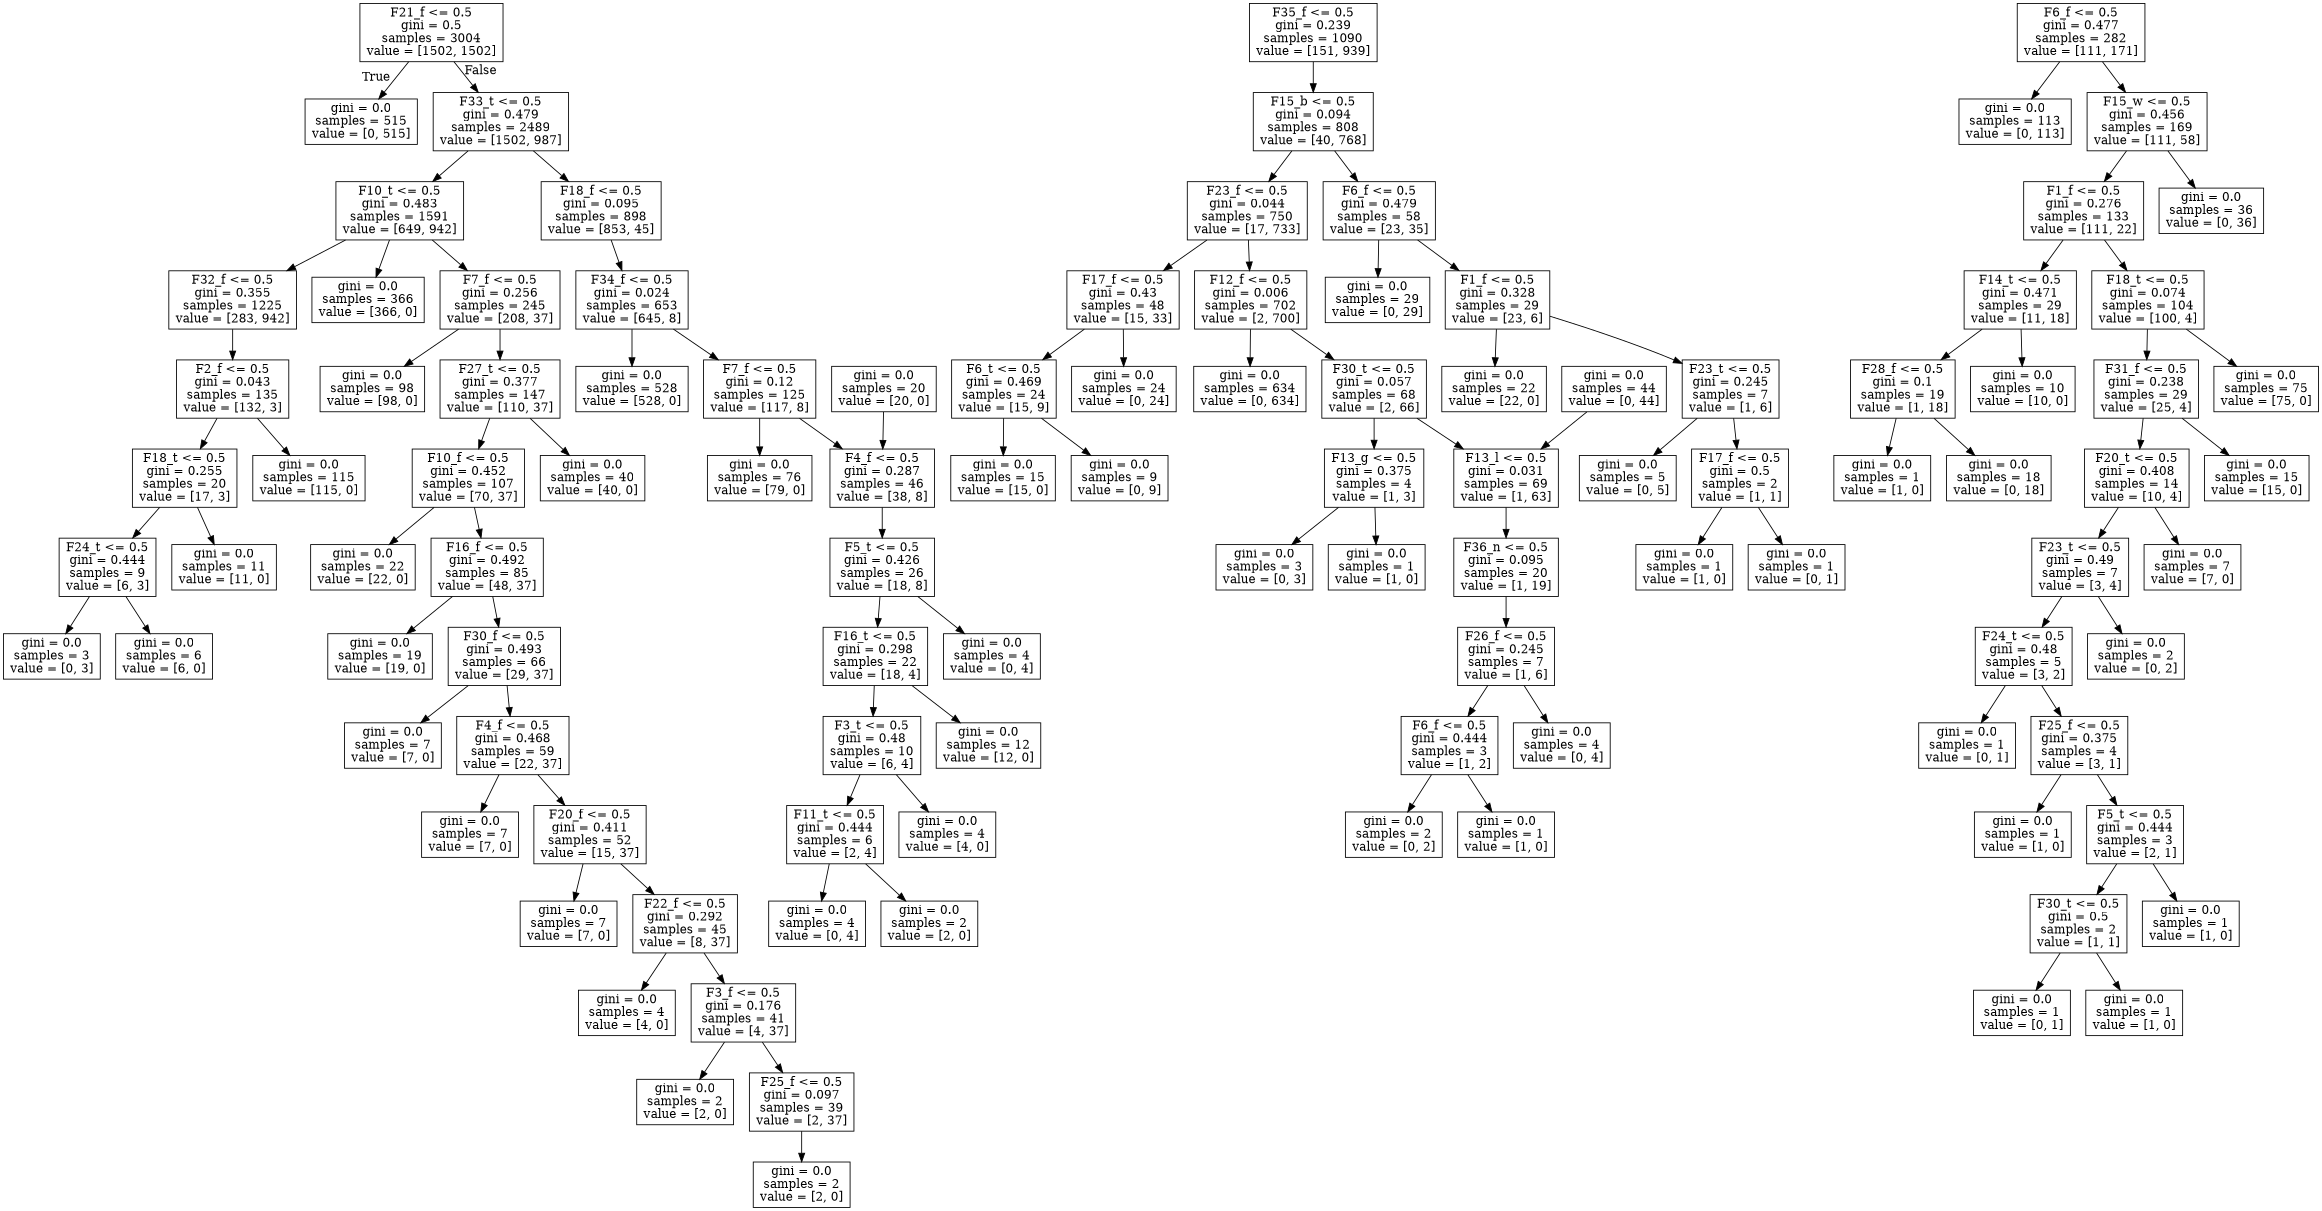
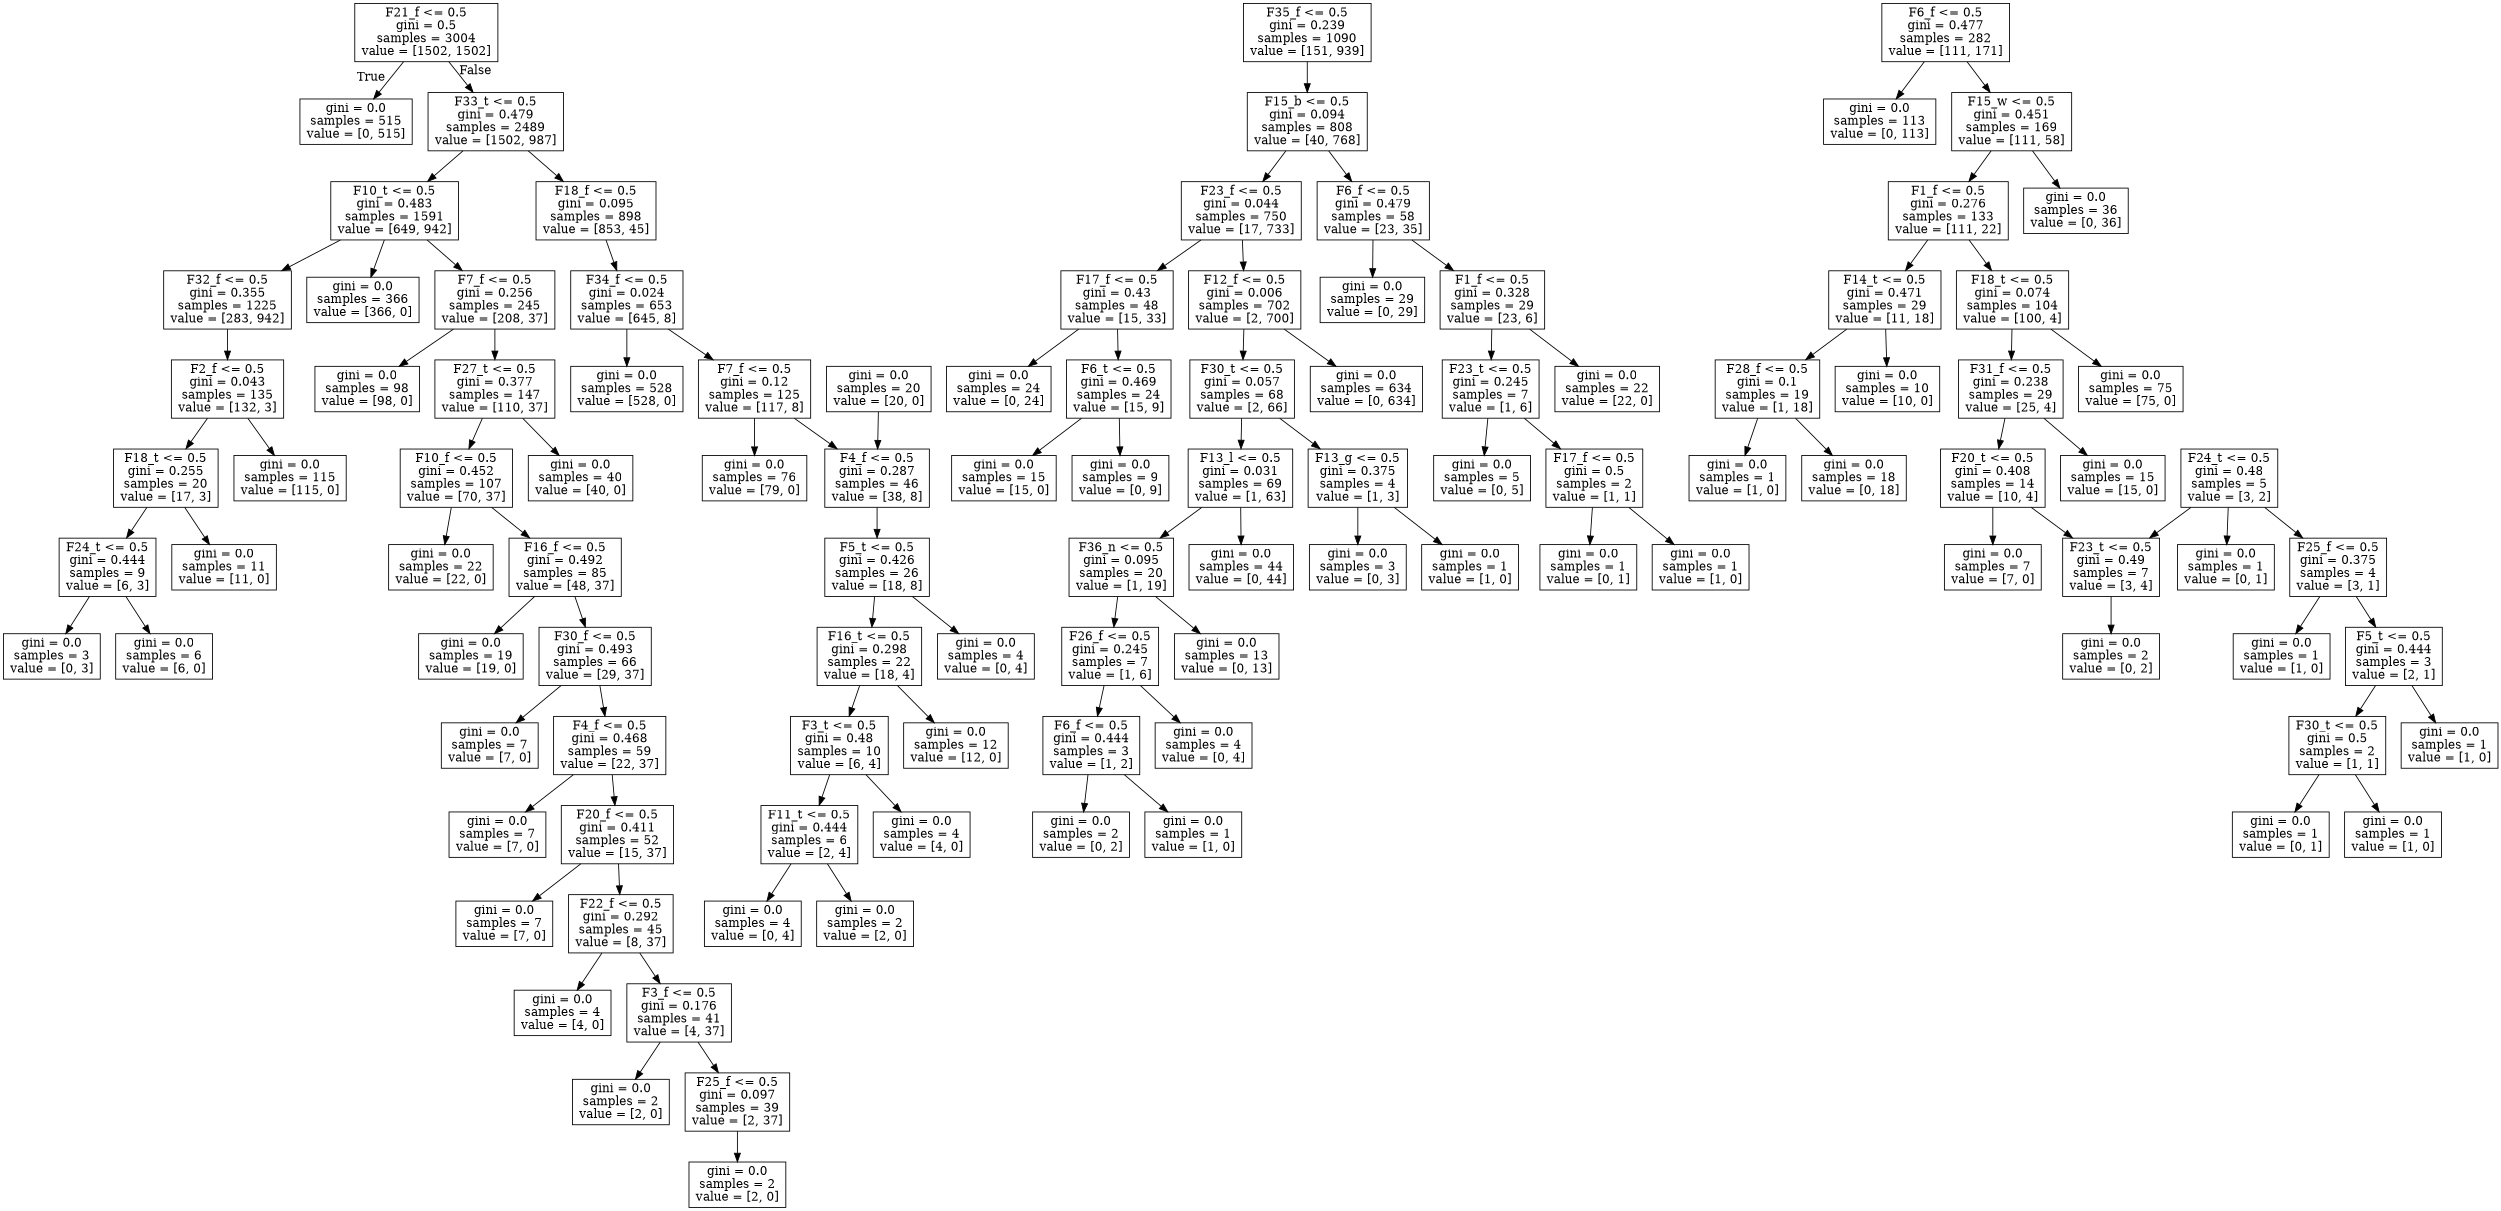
node "F15_w <= 0.5 gini = 0.456 samples = 169 value = [111, 58]": label "F15_w <= 0.5 gini = 0.456 samples = 169 value = [111, 58]" -> "F15_w <= 0.5 gini = 0.451 samples = 169 value = [111, 58]"
edge "gini = 0.0 samples = 44 value = [0, 44]" -> "F13_l <= 0.5 gini = 0.031 samples = 69 value = [1, 63]": reversed
edge "F23_t <= 0.5 gini = 0.49 samples = 7 value = [3, 4]" -> "F24_t <= 0.5 gini = 0.48 samples = 5 value = [3, 2]": reversed
node "gini = 0.0 samples = 13 value = [0, 13]": added
